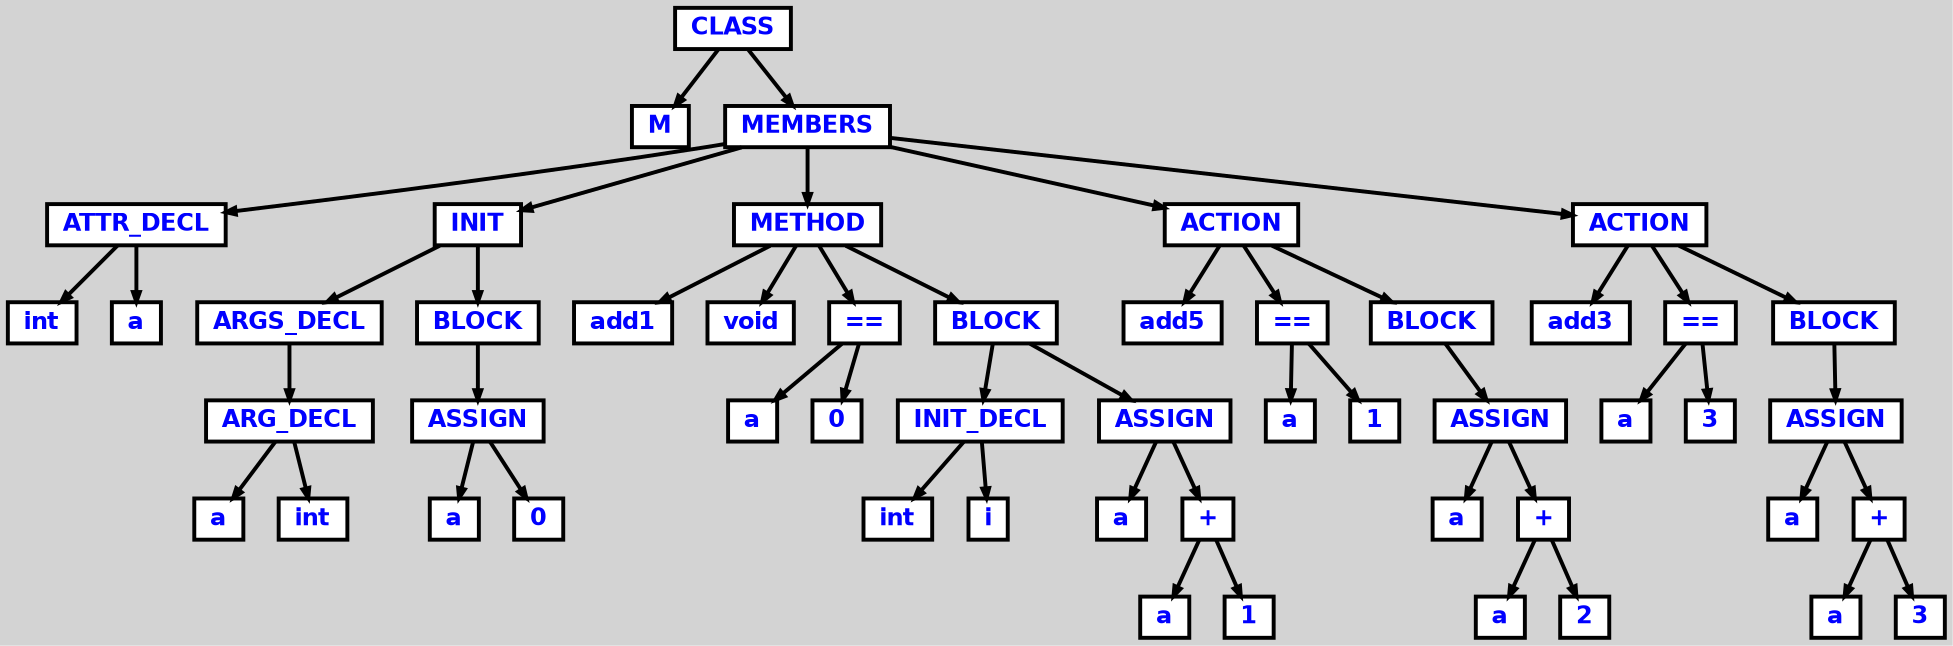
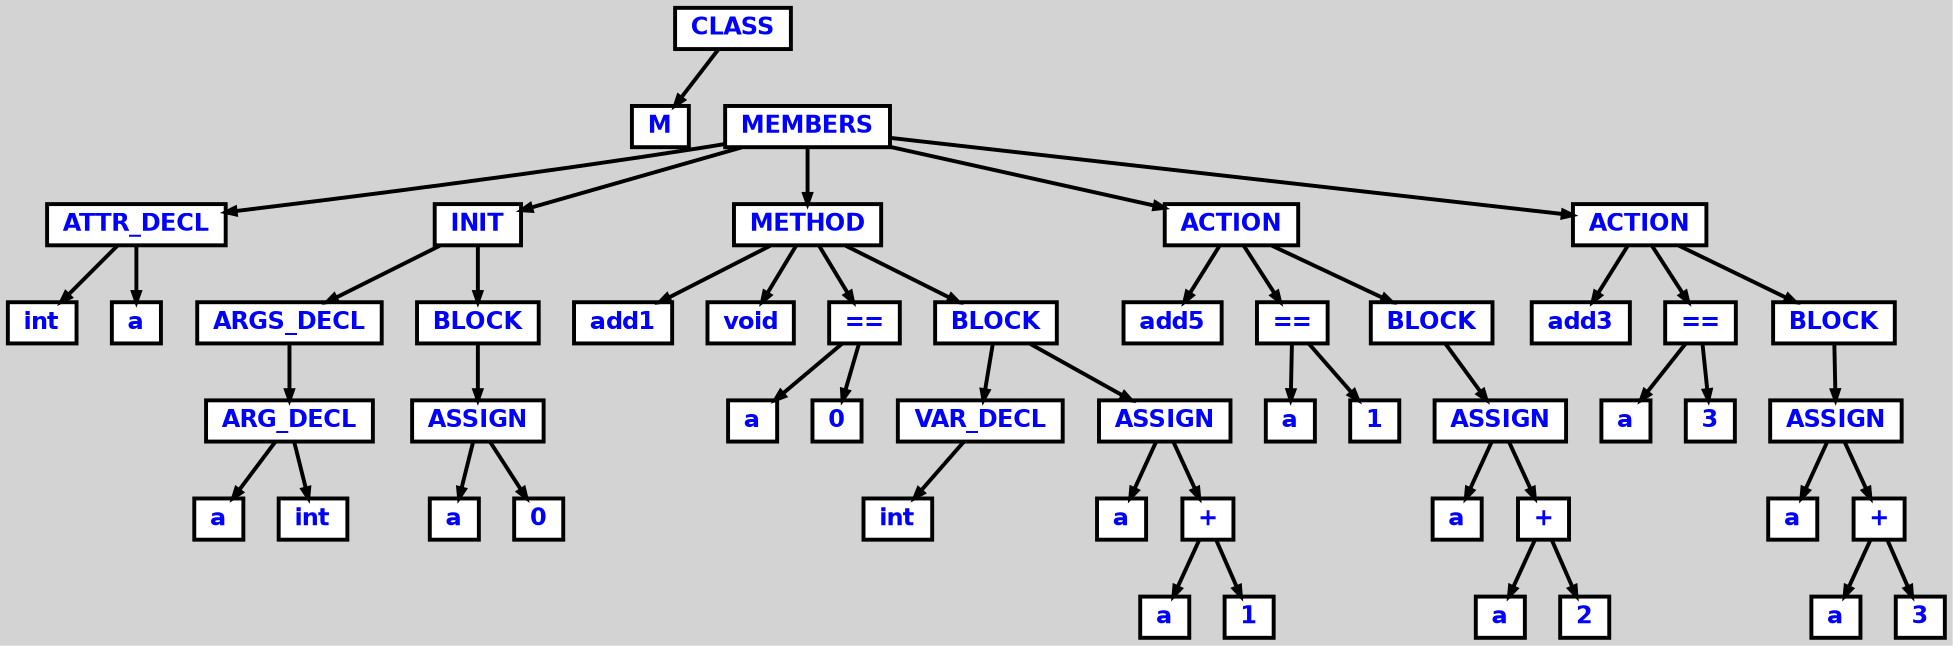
edge "CLASS" -> "MEMBERS": removed
node "INIT_DECL": label "INIT_DECL" -> "VAR_DECL"
node "i": removed
